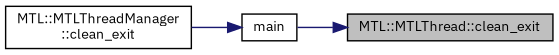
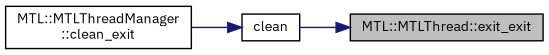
node "main": label "main" -> "clean"
node "MTL::MTLThread::clean_exit": label "MTL::MTLThread::clean_exit" -> "MTL::MTLThread::exit_exit"
